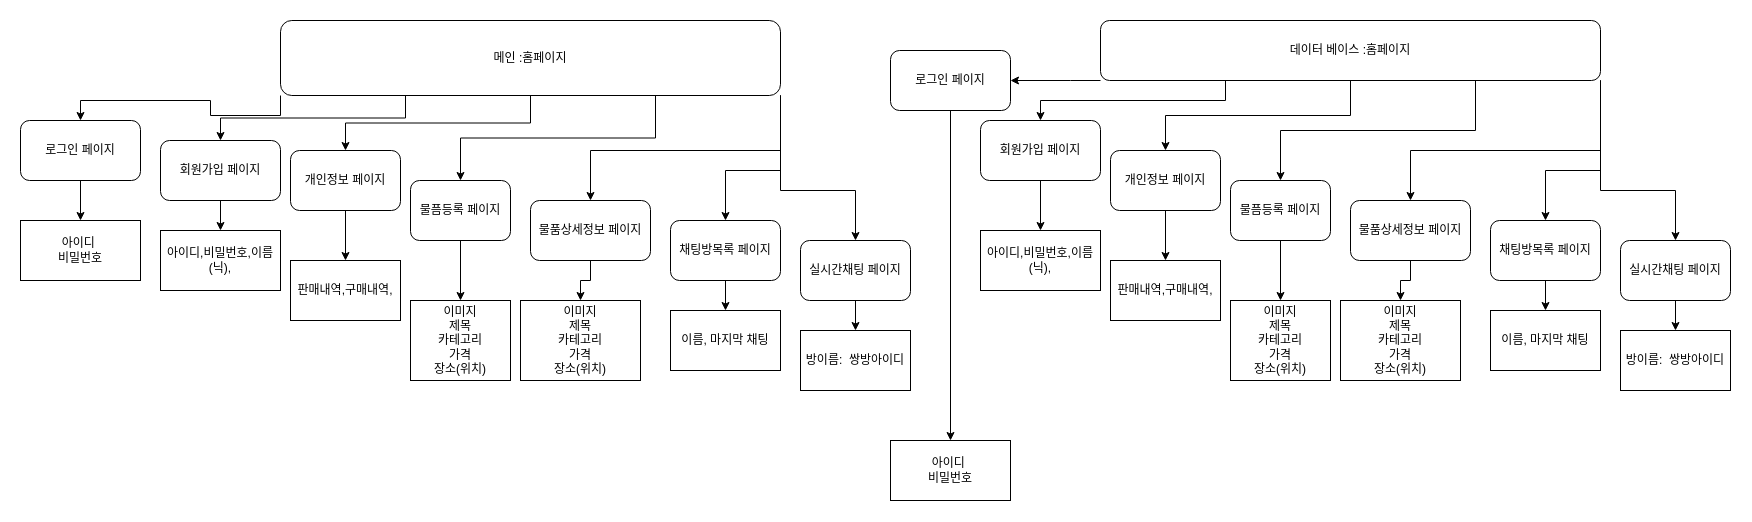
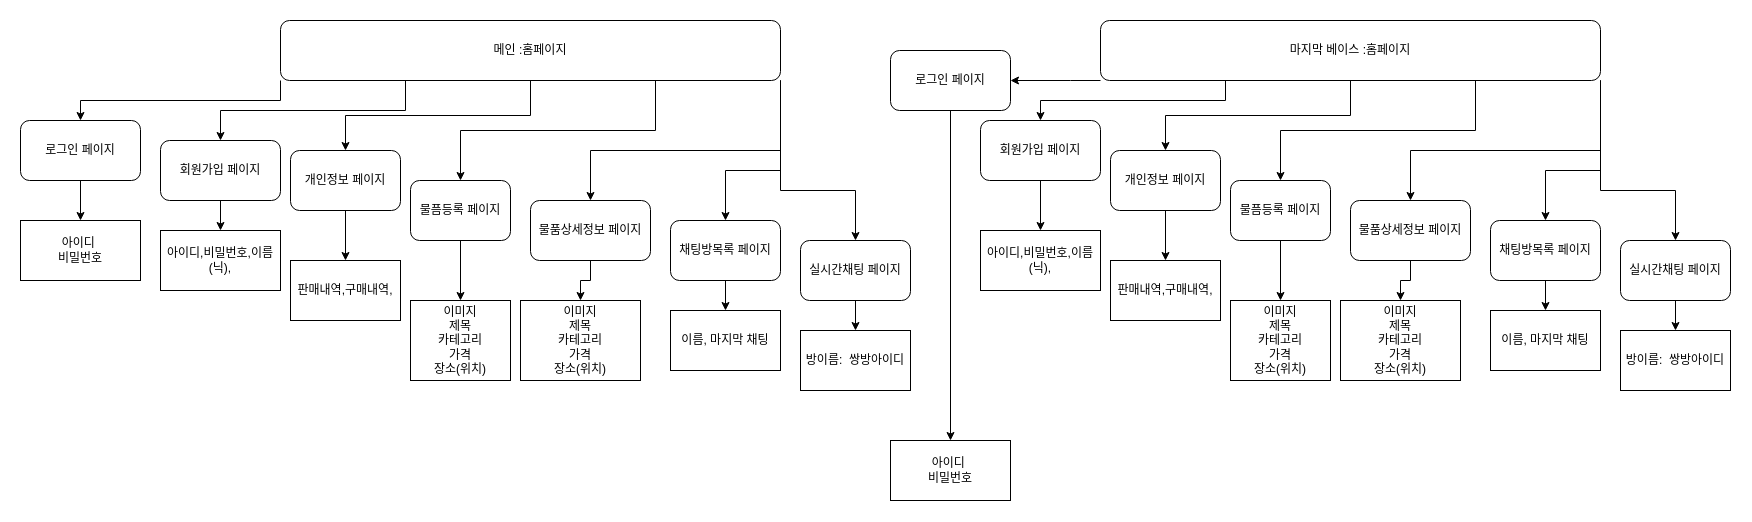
node "데이터 베이스 :홈페이지": label "데이터 베이스 :홈페이지" -> "마지막 베이스 :홈페이지"
node "메인 :홈페이지": size 500x75 -> 500x60
